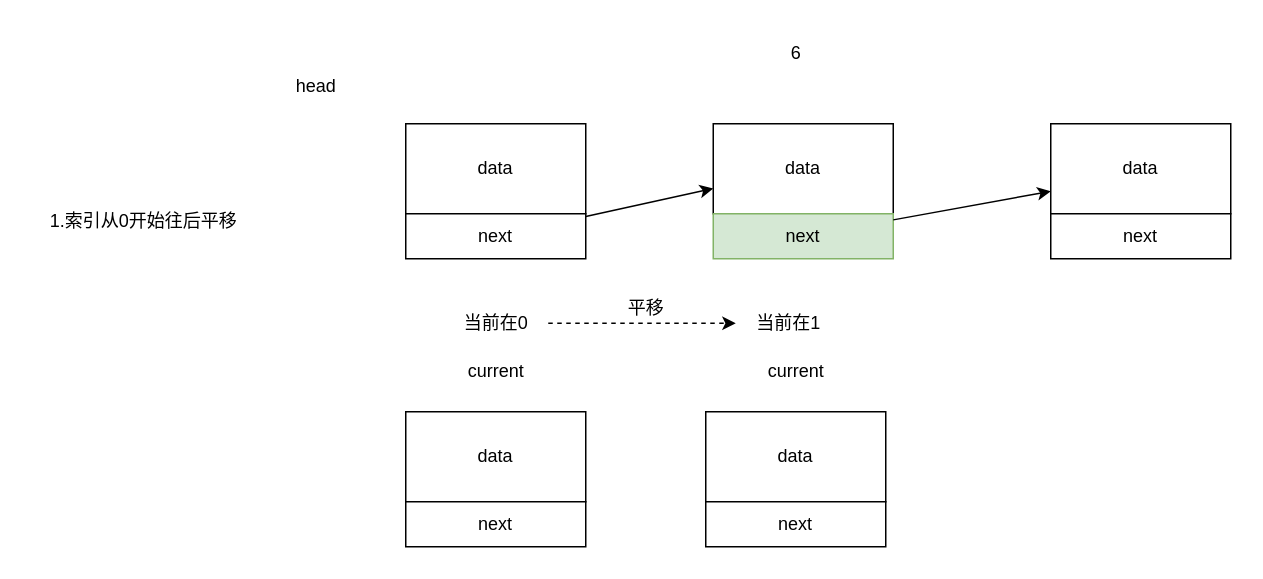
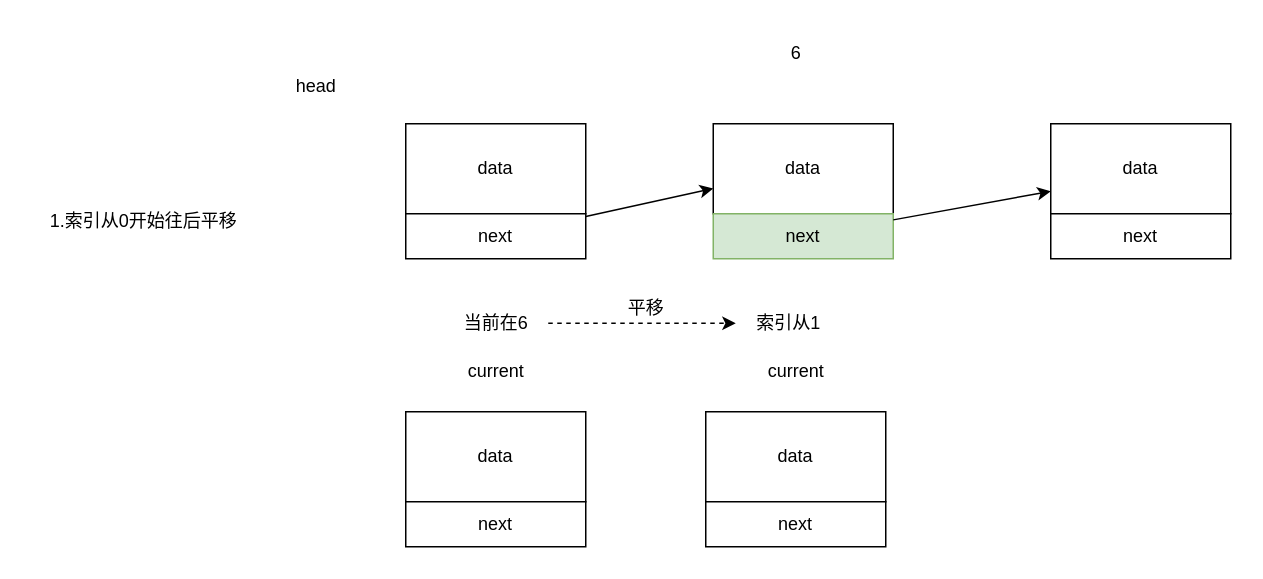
node "当前在0": label "当前在0" -> "当前在6"
node "当前在1": label "当前在1" -> "索引从1"
